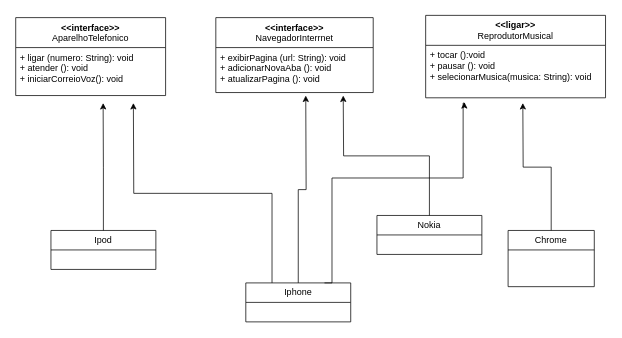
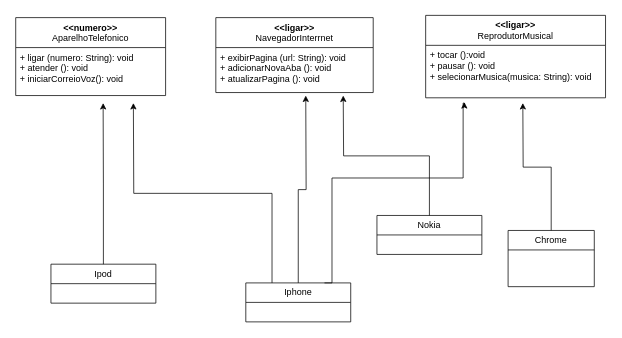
node "<<interface>> AparelhoTelefonico": label "<<interface>> AparelhoTelefonico" -> "<<numero>> AparelhoTelefonico"
node "<<interface>> NavegadorInterrnet": label "<<interface>> NavegadorInterrnet" -> "<<ligar>> NavegadorInterrnet"
node "Ipod": moved (103, 250) -> (103, 284)
